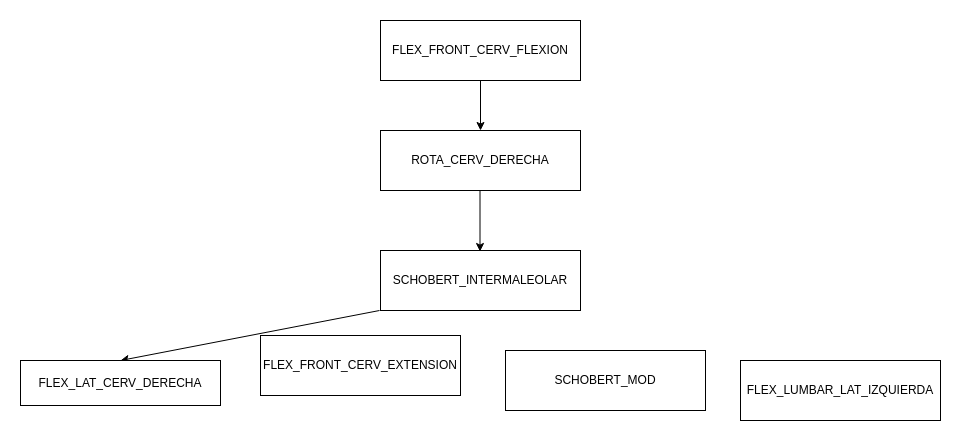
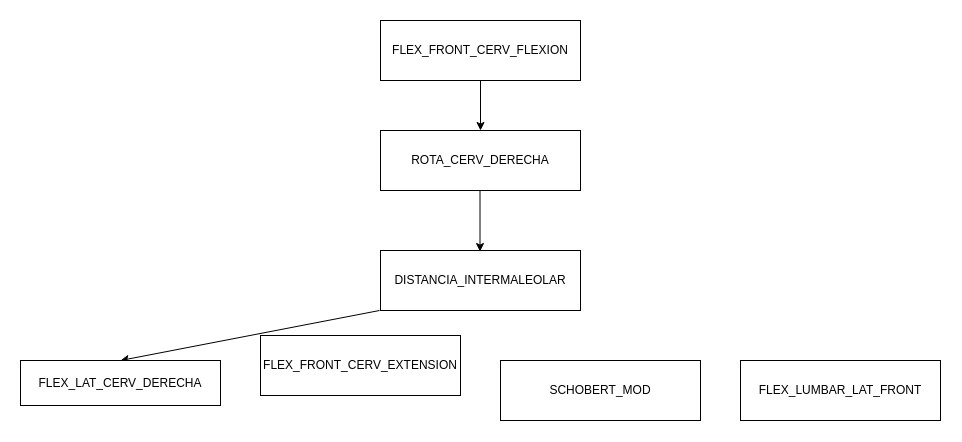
node "SCHOBERT_INTERMALEOLAR": label "SCHOBERT_INTERMALEOLAR" -> "DISTANCIA_INTERMALEOLAR"
node "SCHOBERT_MOD": moved (606, 381) -> (601, 391)
node "FLEX_LUMBAR_LAT_IZQUIERDA": label "FLEX_LUMBAR_LAT_IZQUIERDA" -> "FLEX_LUMBAR_LAT_FRONT"
